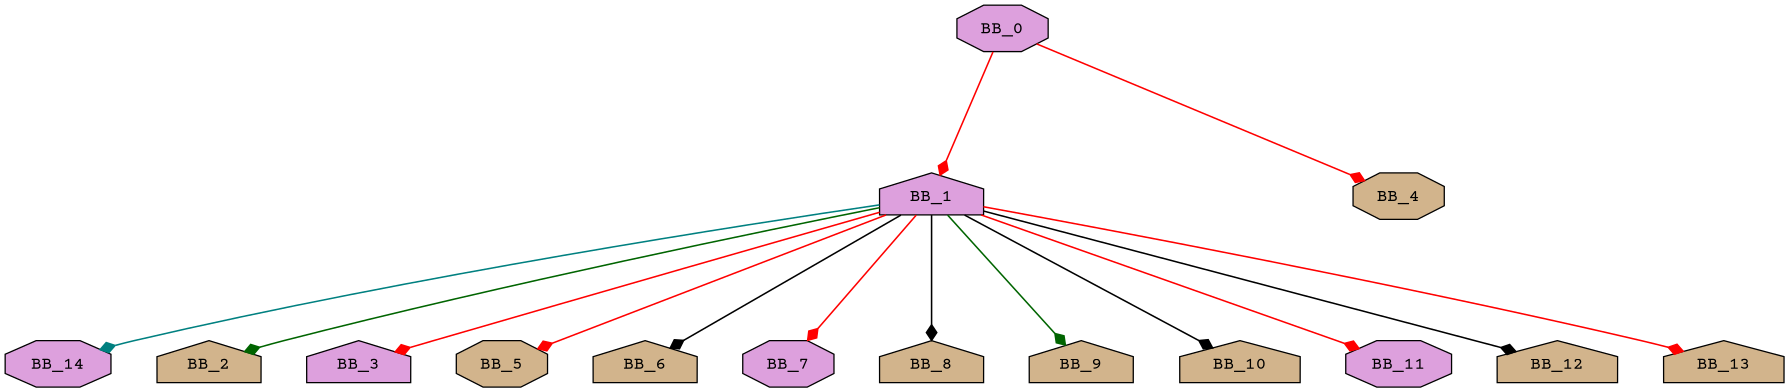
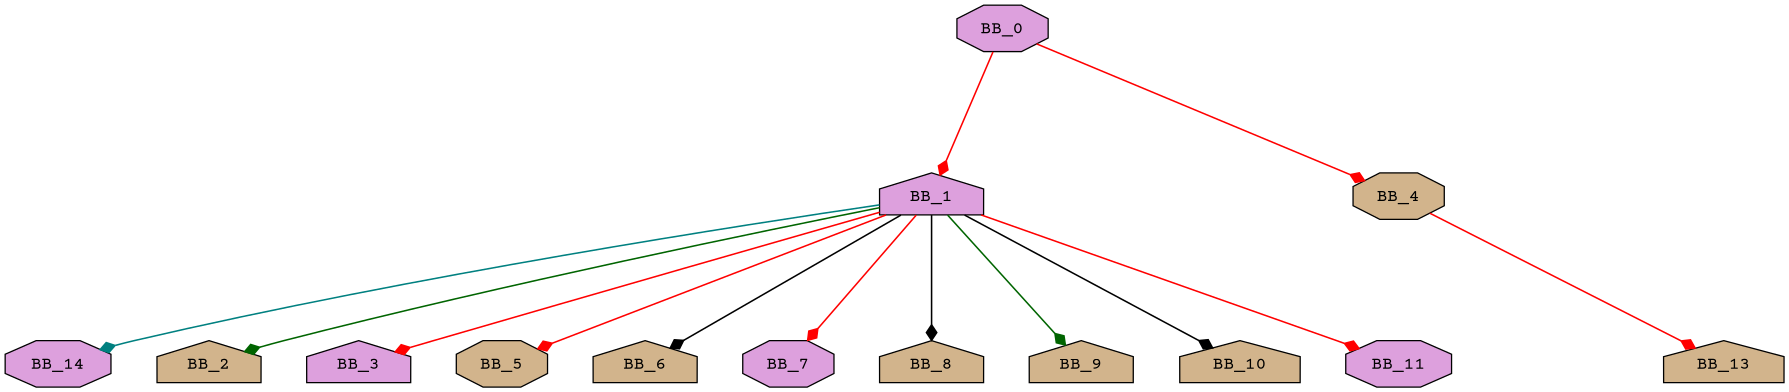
edge "BB_1" -> "BB_13": now "BB_4" -> "BB_13"
node "BB_12": removed
